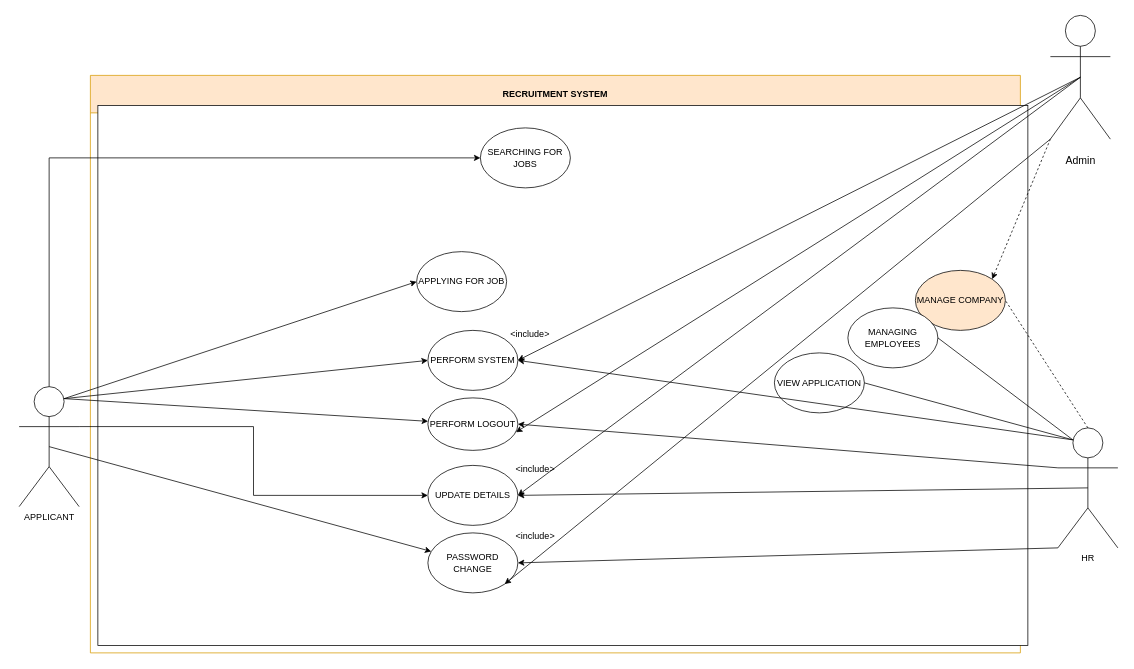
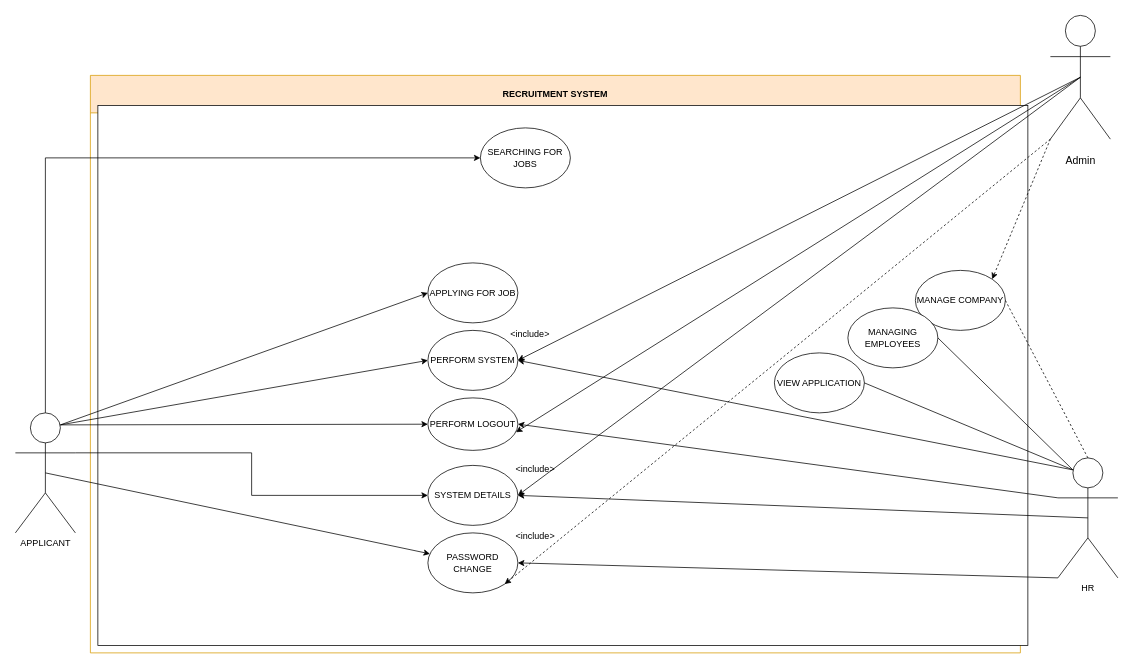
node "APPLYING FOR JOB": moved (462, 282) -> (473, 293)
node "MANAGE COMPANY": fillcolor #ffe6cc -> #ffffff
edge "Admin" -> "PASSWORD CHANGE": style solid -> dashed
node "APPLICANT": moved (49, 447) -> (45, 473)
node "HR": moved (1088, 488) -> (1088, 518)
node "UPDATE DETAILS": label "UPDATE DETAILS" -> "SYSTEM DETAILS"
